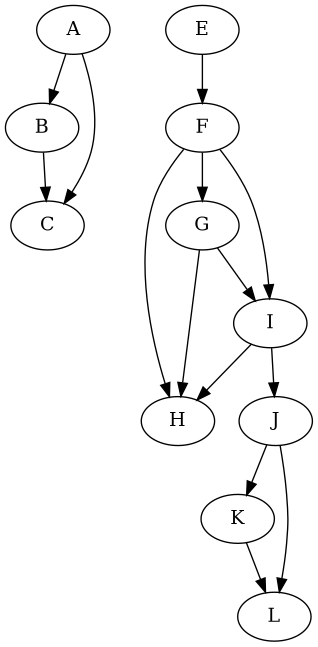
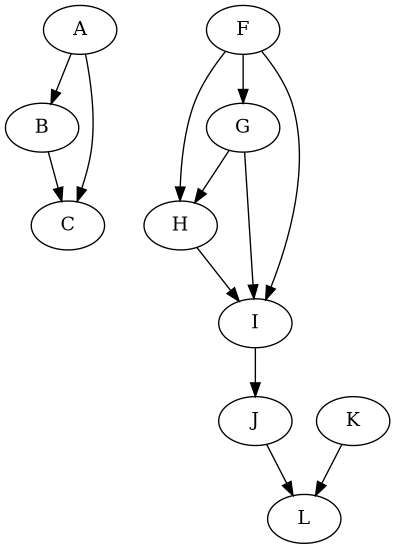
node "E": removed
edge "I" -> "H": reversed
edge "J" -> "K": removed
